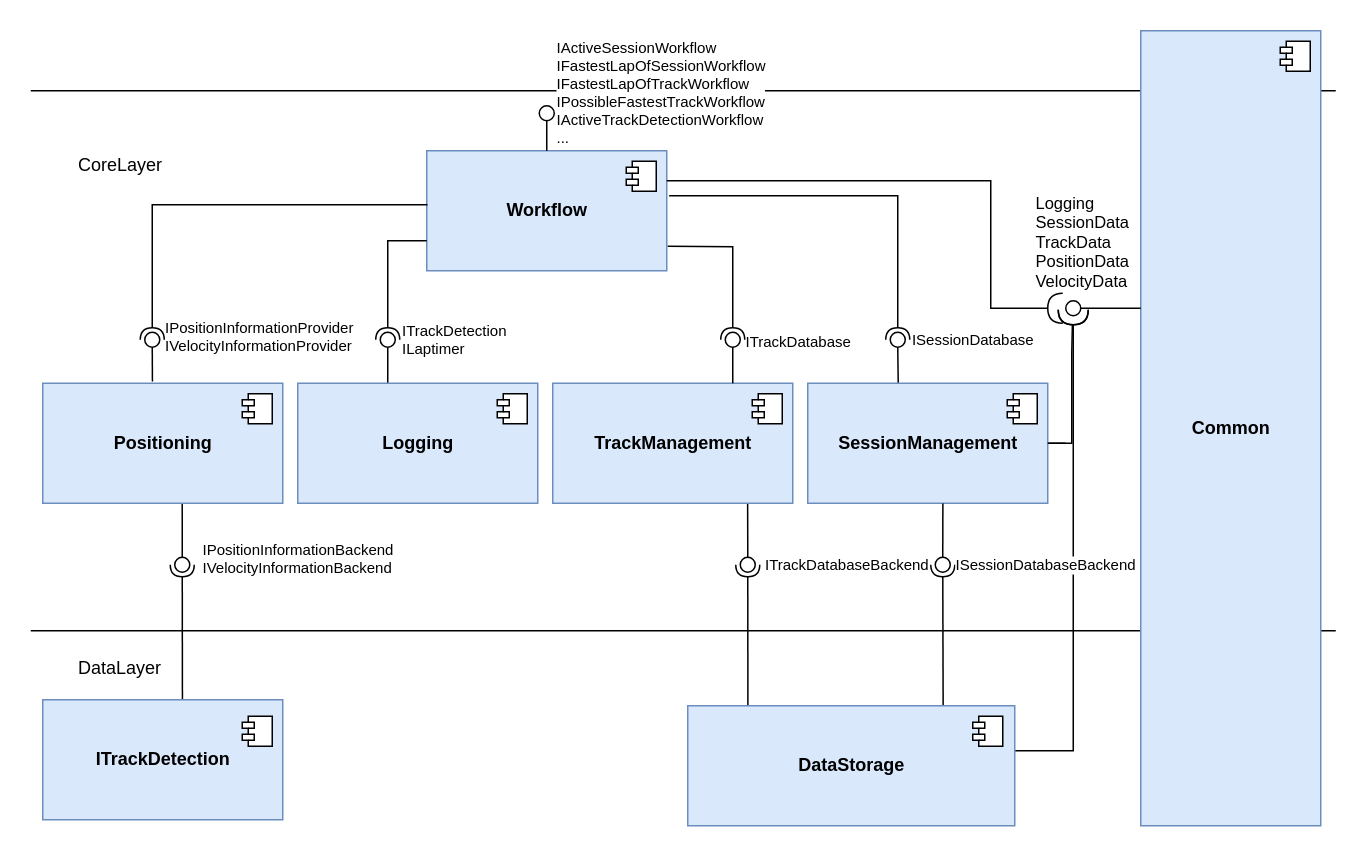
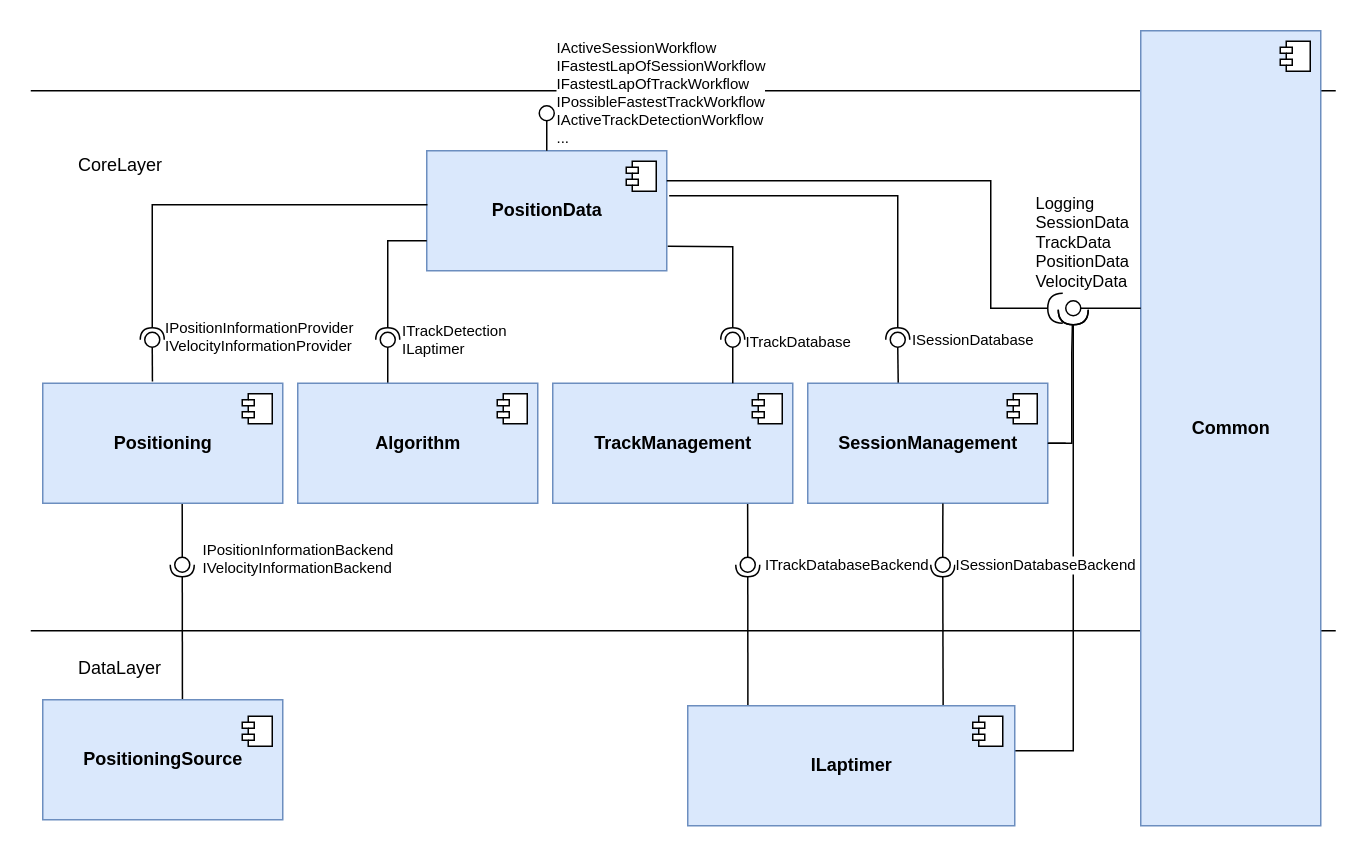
node "Workflow": label "Workflow" -> "PositionData"
node "Logging": label "Logging" -> "Algorithm"
node "ITrackDetection": label "ITrackDetection" -> "PositioningSource"
node "DataStorage": label "DataStorage" -> "ILaptimer"
